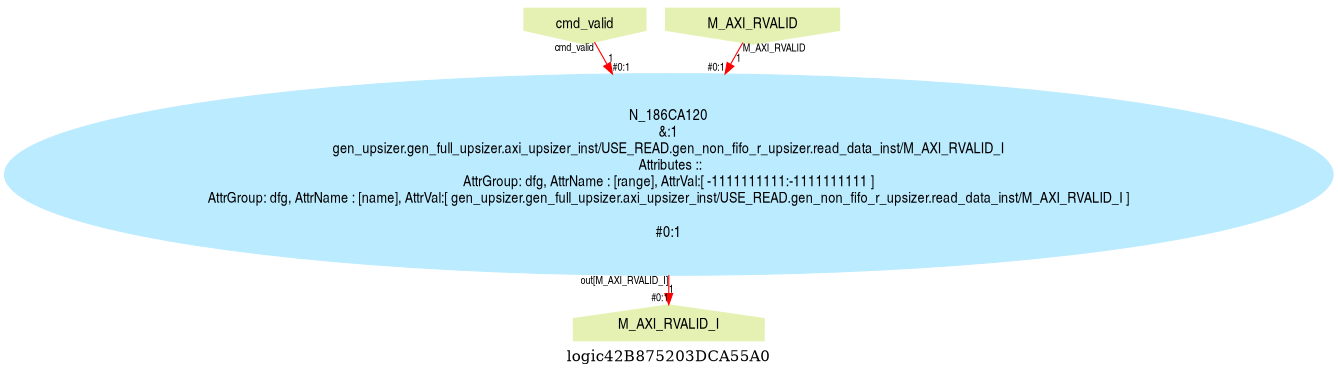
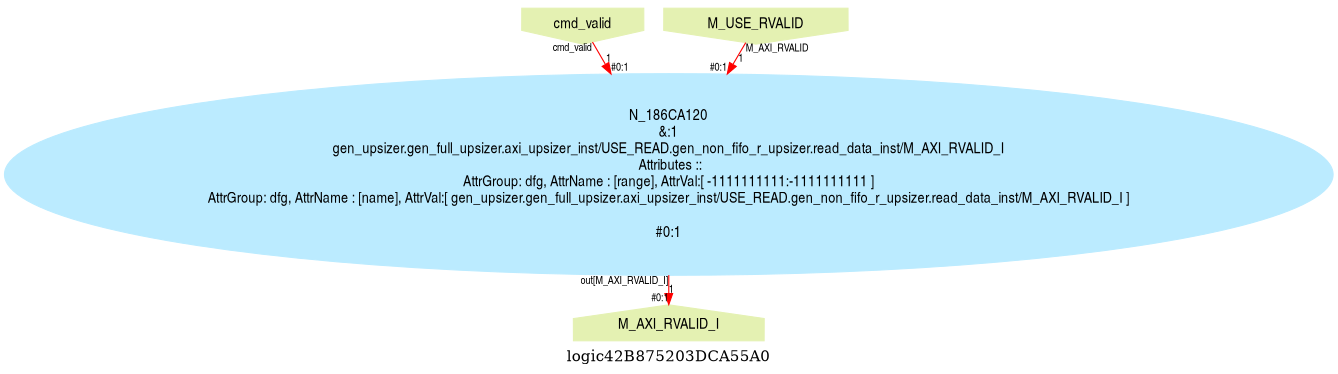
node "M_AXI_RVALID": label "M_AXI_RVALID" -> "M_USE_RVALID"
